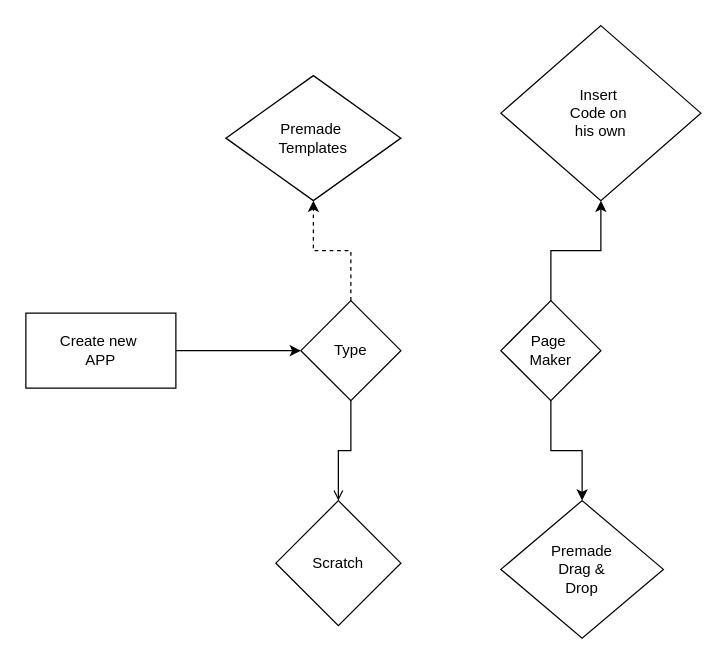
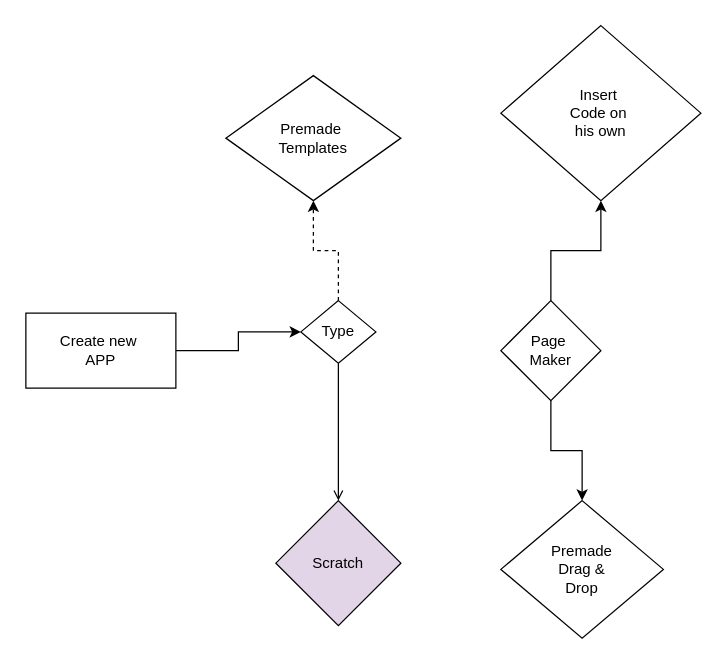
node "Type": size 100x100 -> 75x63
node "Scratch": fillcolor #ffffff -> #e1d5e7
